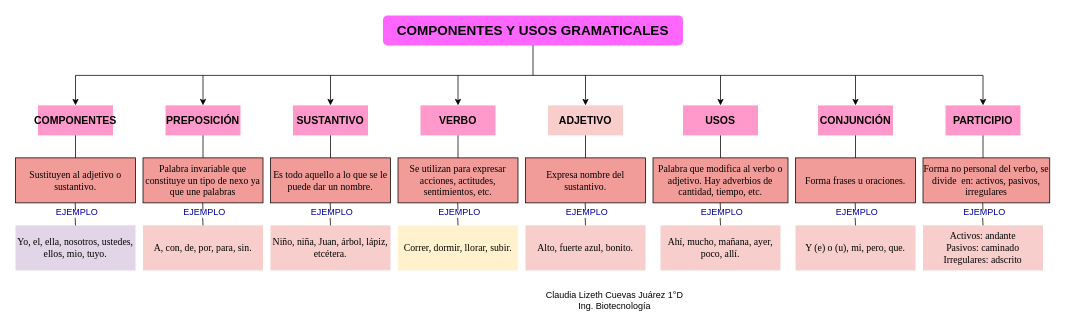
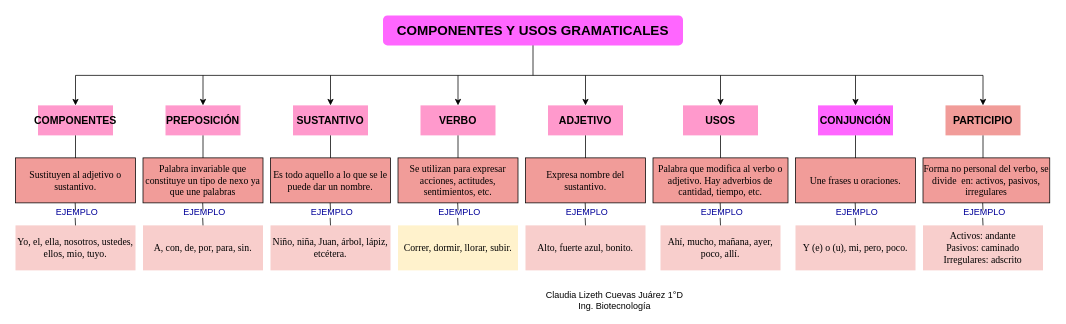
node "ADJETIVO": fillcolor #f8cecc -> #ff99cc
node "CONJUNCIÓN": fillcolor #ff99cc -> #ff66ff
node "PARTICIPIO": fillcolor #ff99cc -> #f19c99
node "Forma frases u oraciones.": label "Forma frases u oraciones." -> "Une frases u oraciones."
node "Yo, el, ella, nosotros, ustedes, ellos, mio, tuyo.": fillcolor #e1d5e7 -> #f8cecc
node "Y (e) o (u), mi, pero, que.": label "Y (e) o (u), mi, pero, que." -> "Y (e) o (u), mi, pero, poco."
